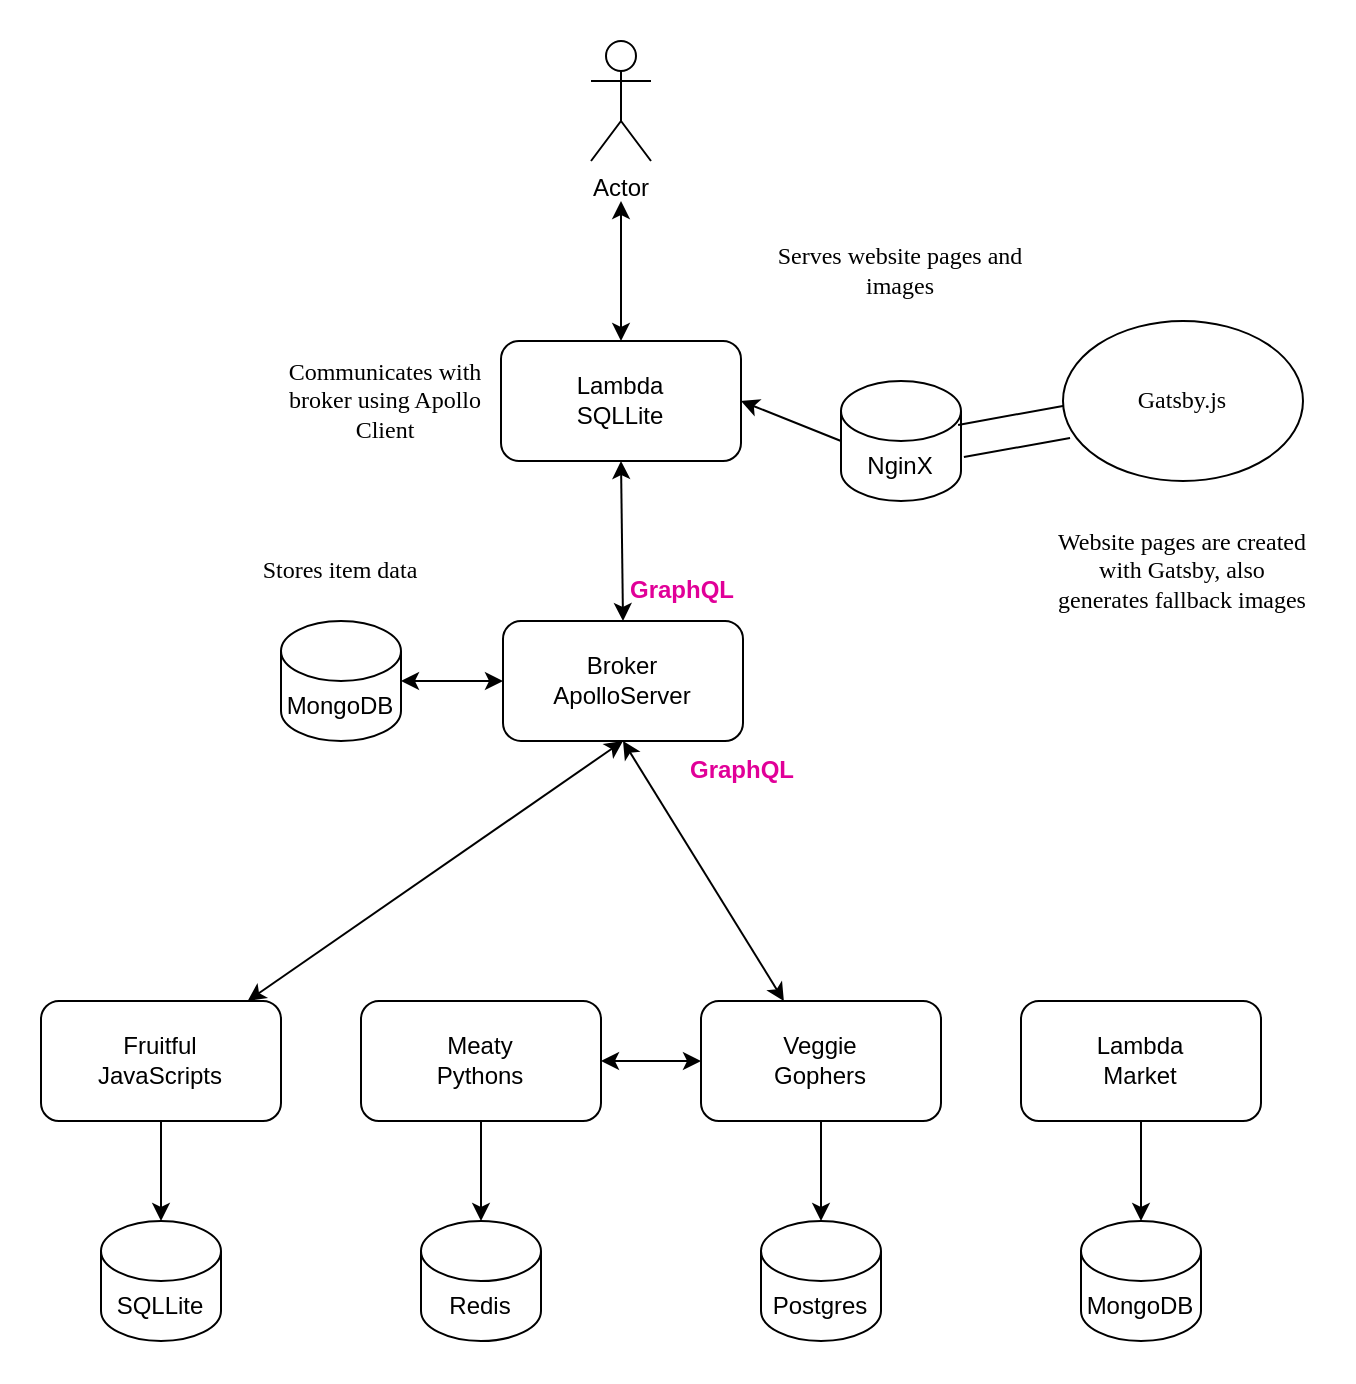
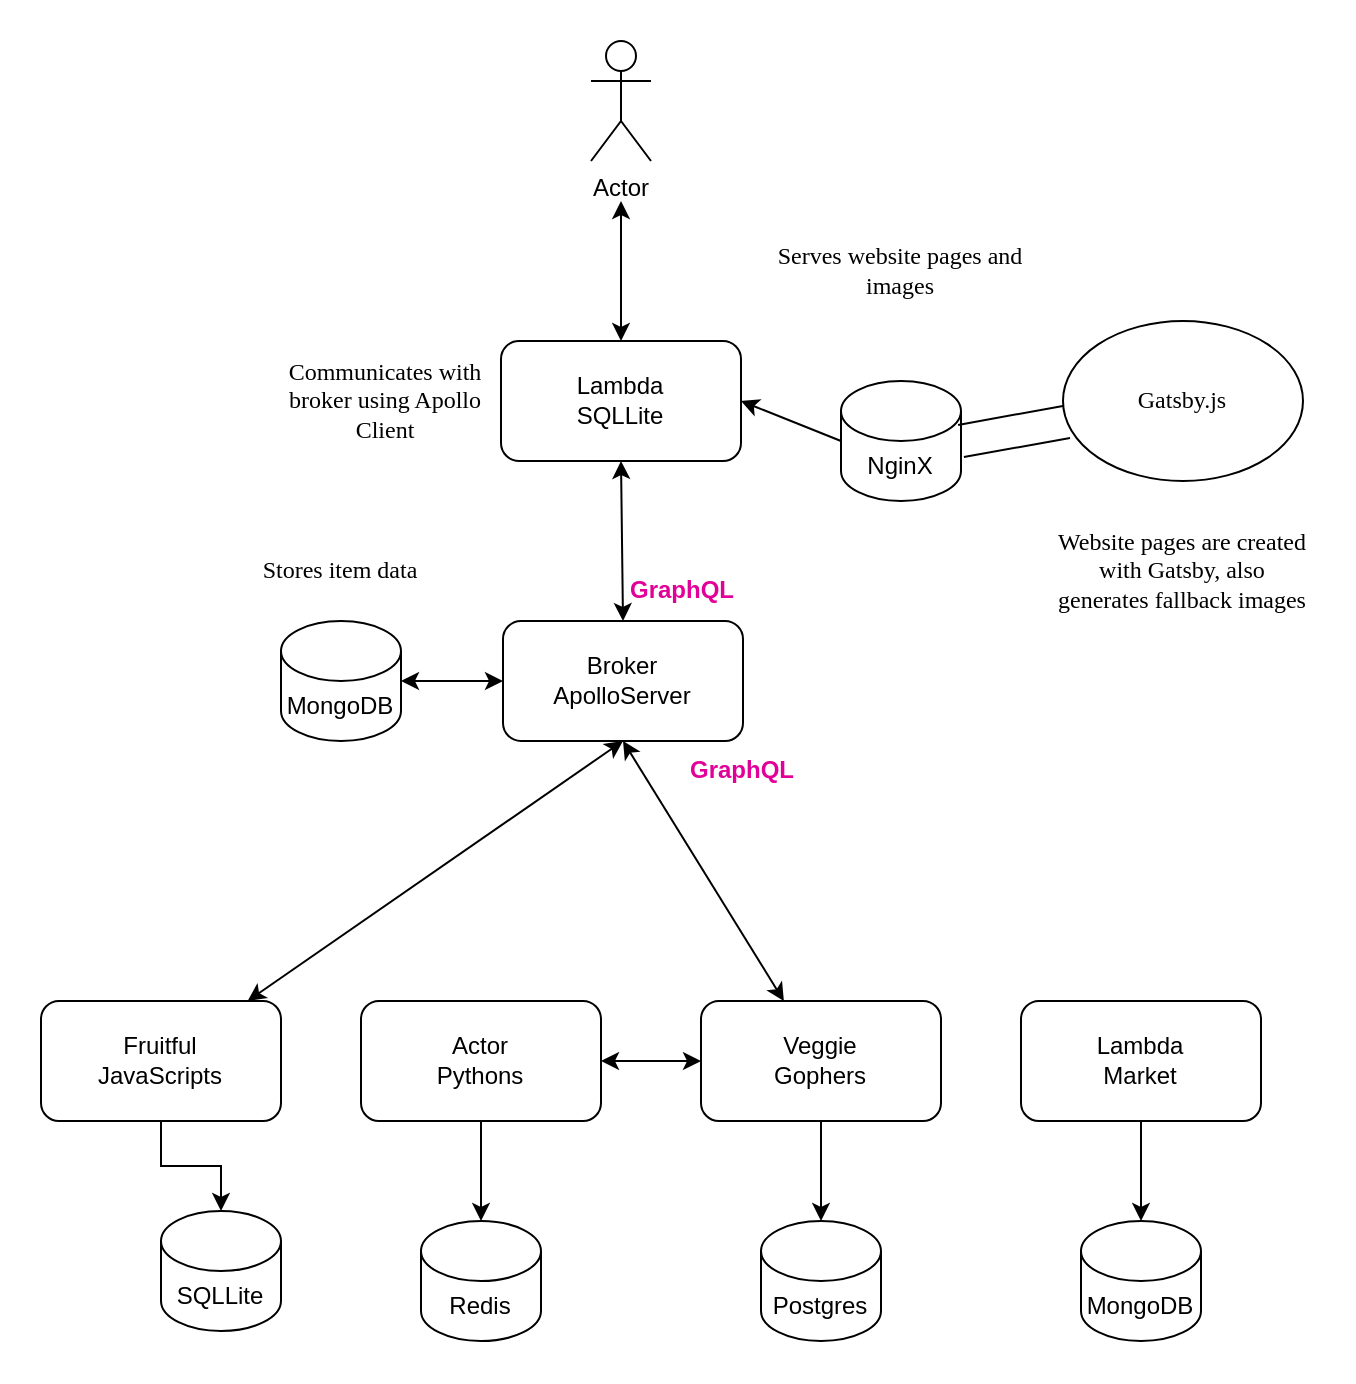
node "Meaty Pythons": label "Meaty Pythons" -> "Actor Pythons"
node "SQLLite": moved (161, 1281) -> (221, 1271)
